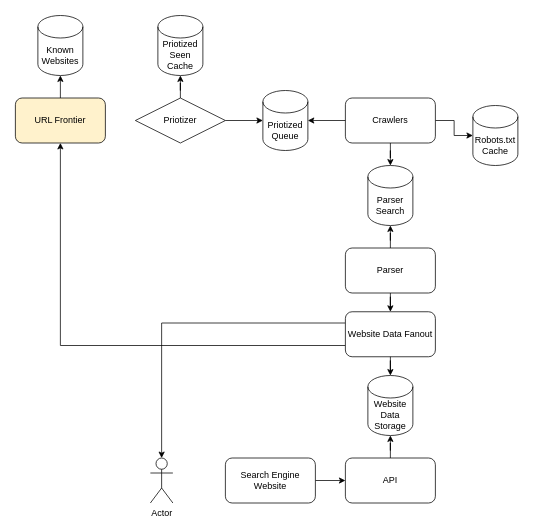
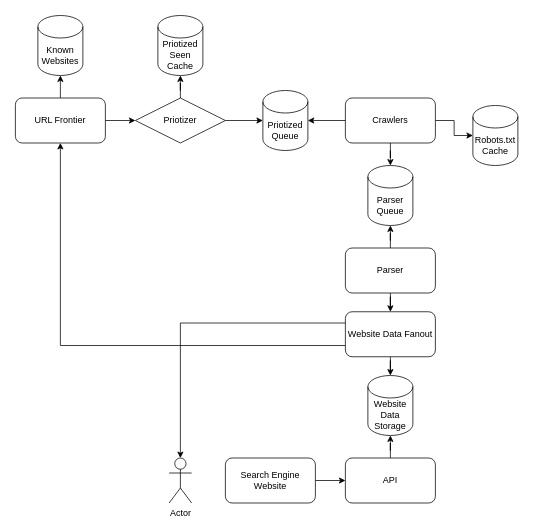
node "URL Frontier": fillcolor #fff2cc -> #ffffff
edge "URL Frontier" -> "Priotizer": added
node "Parser Search": label "Parser Search" -> "Parser Queue"
node "Actor": moved (162, 480) -> (180, 480)
